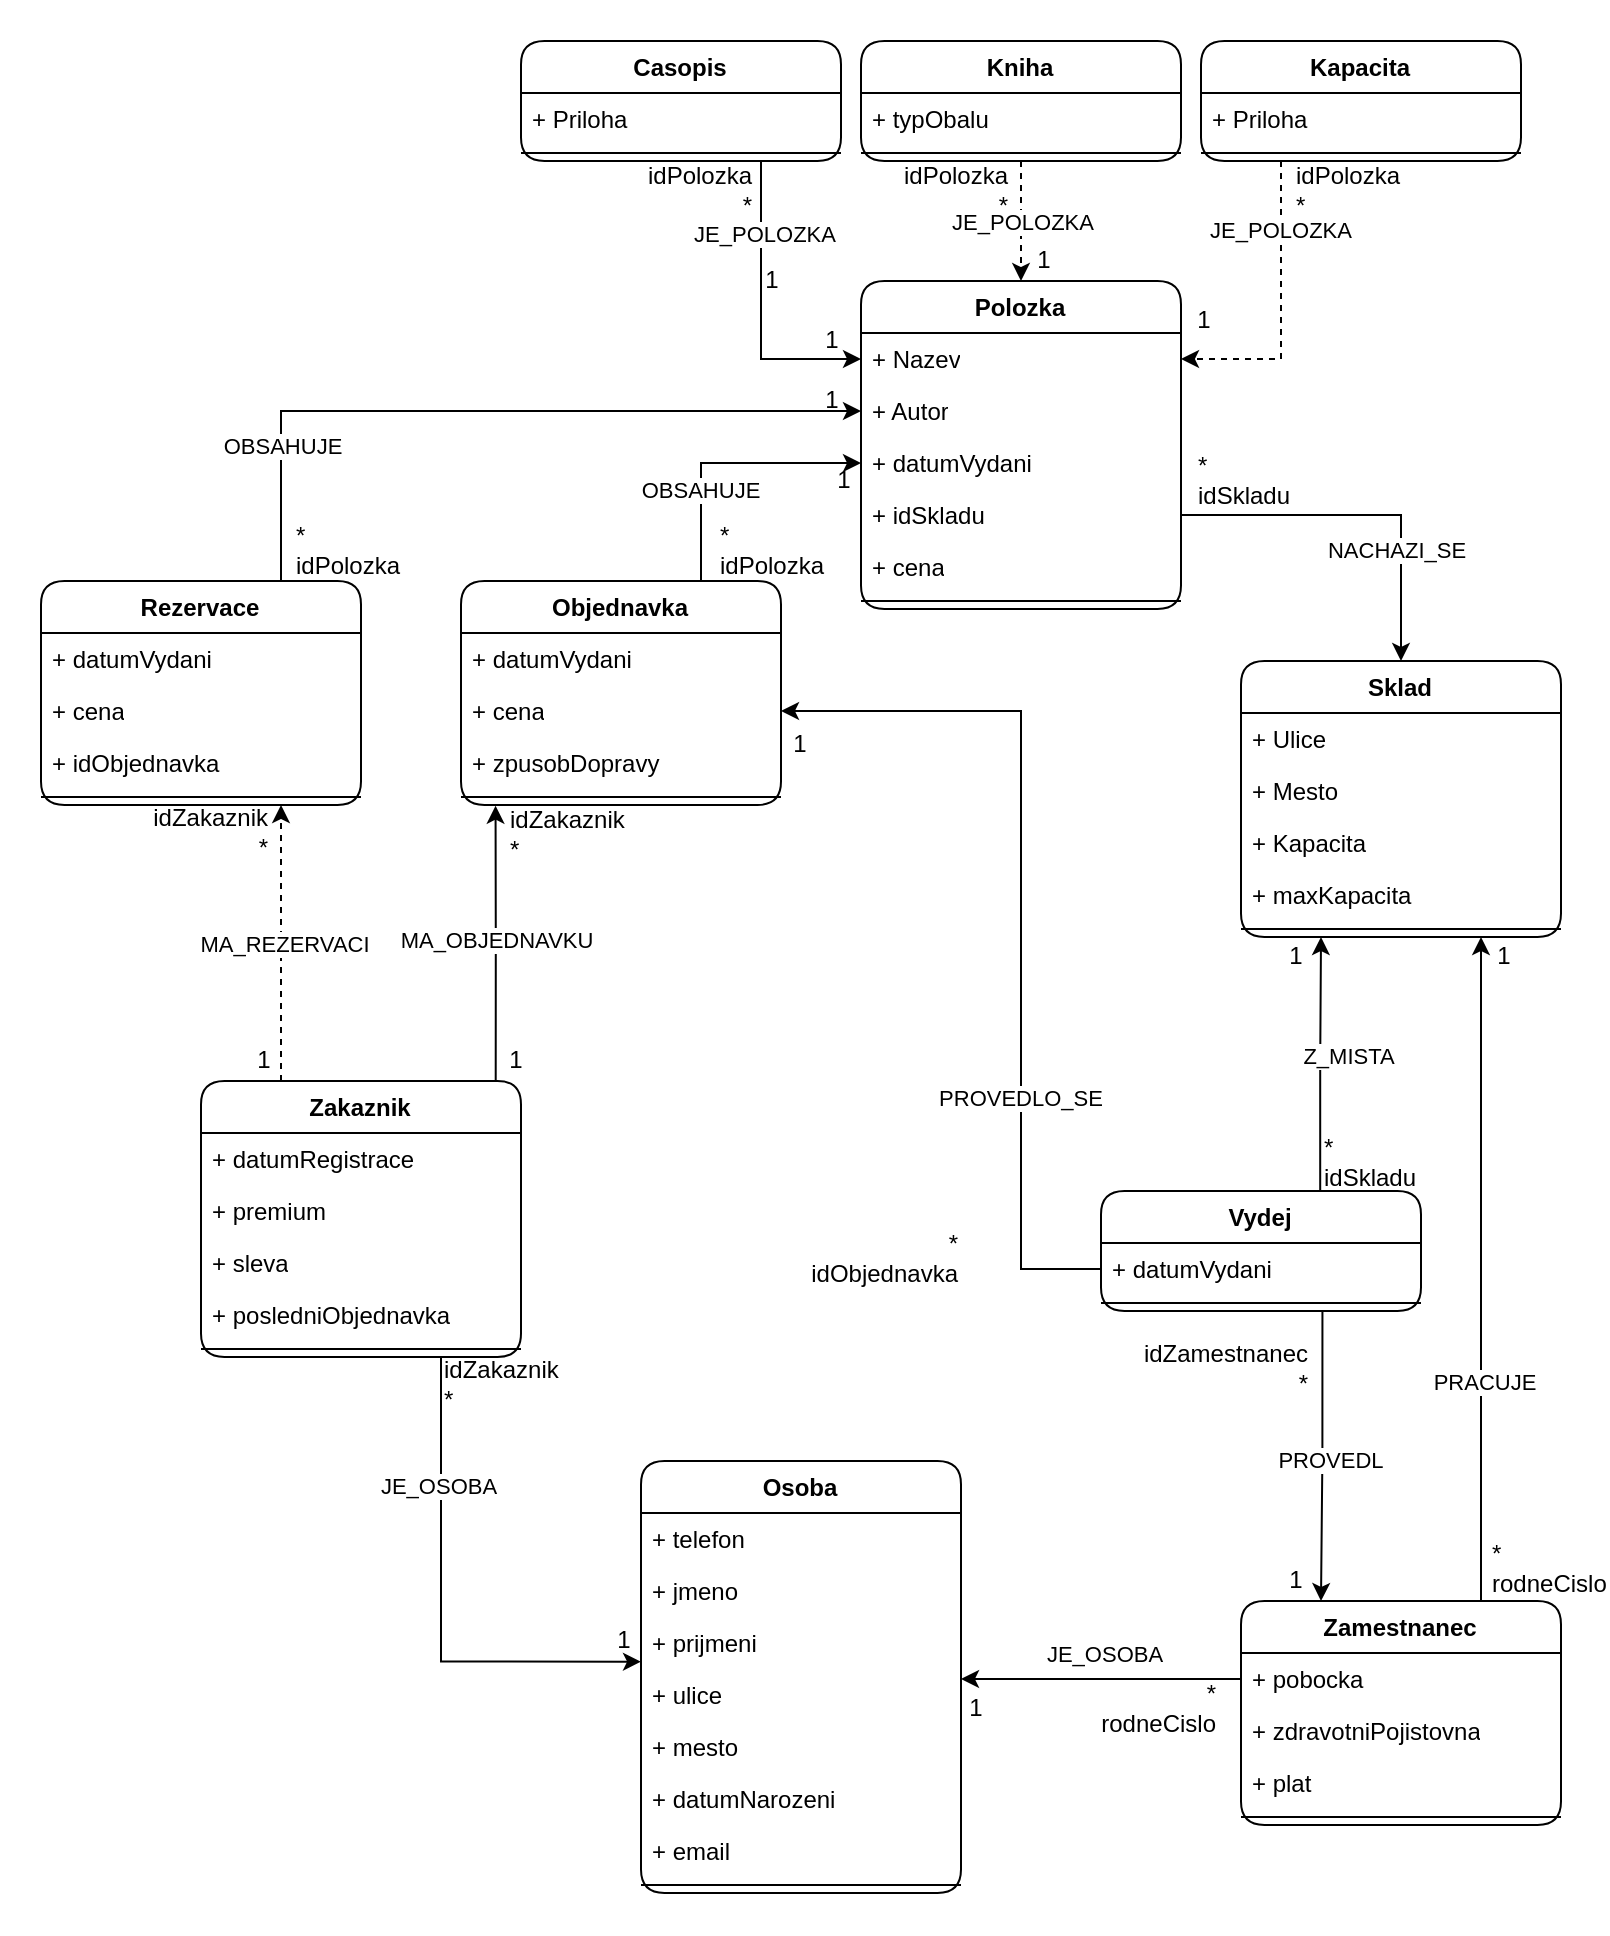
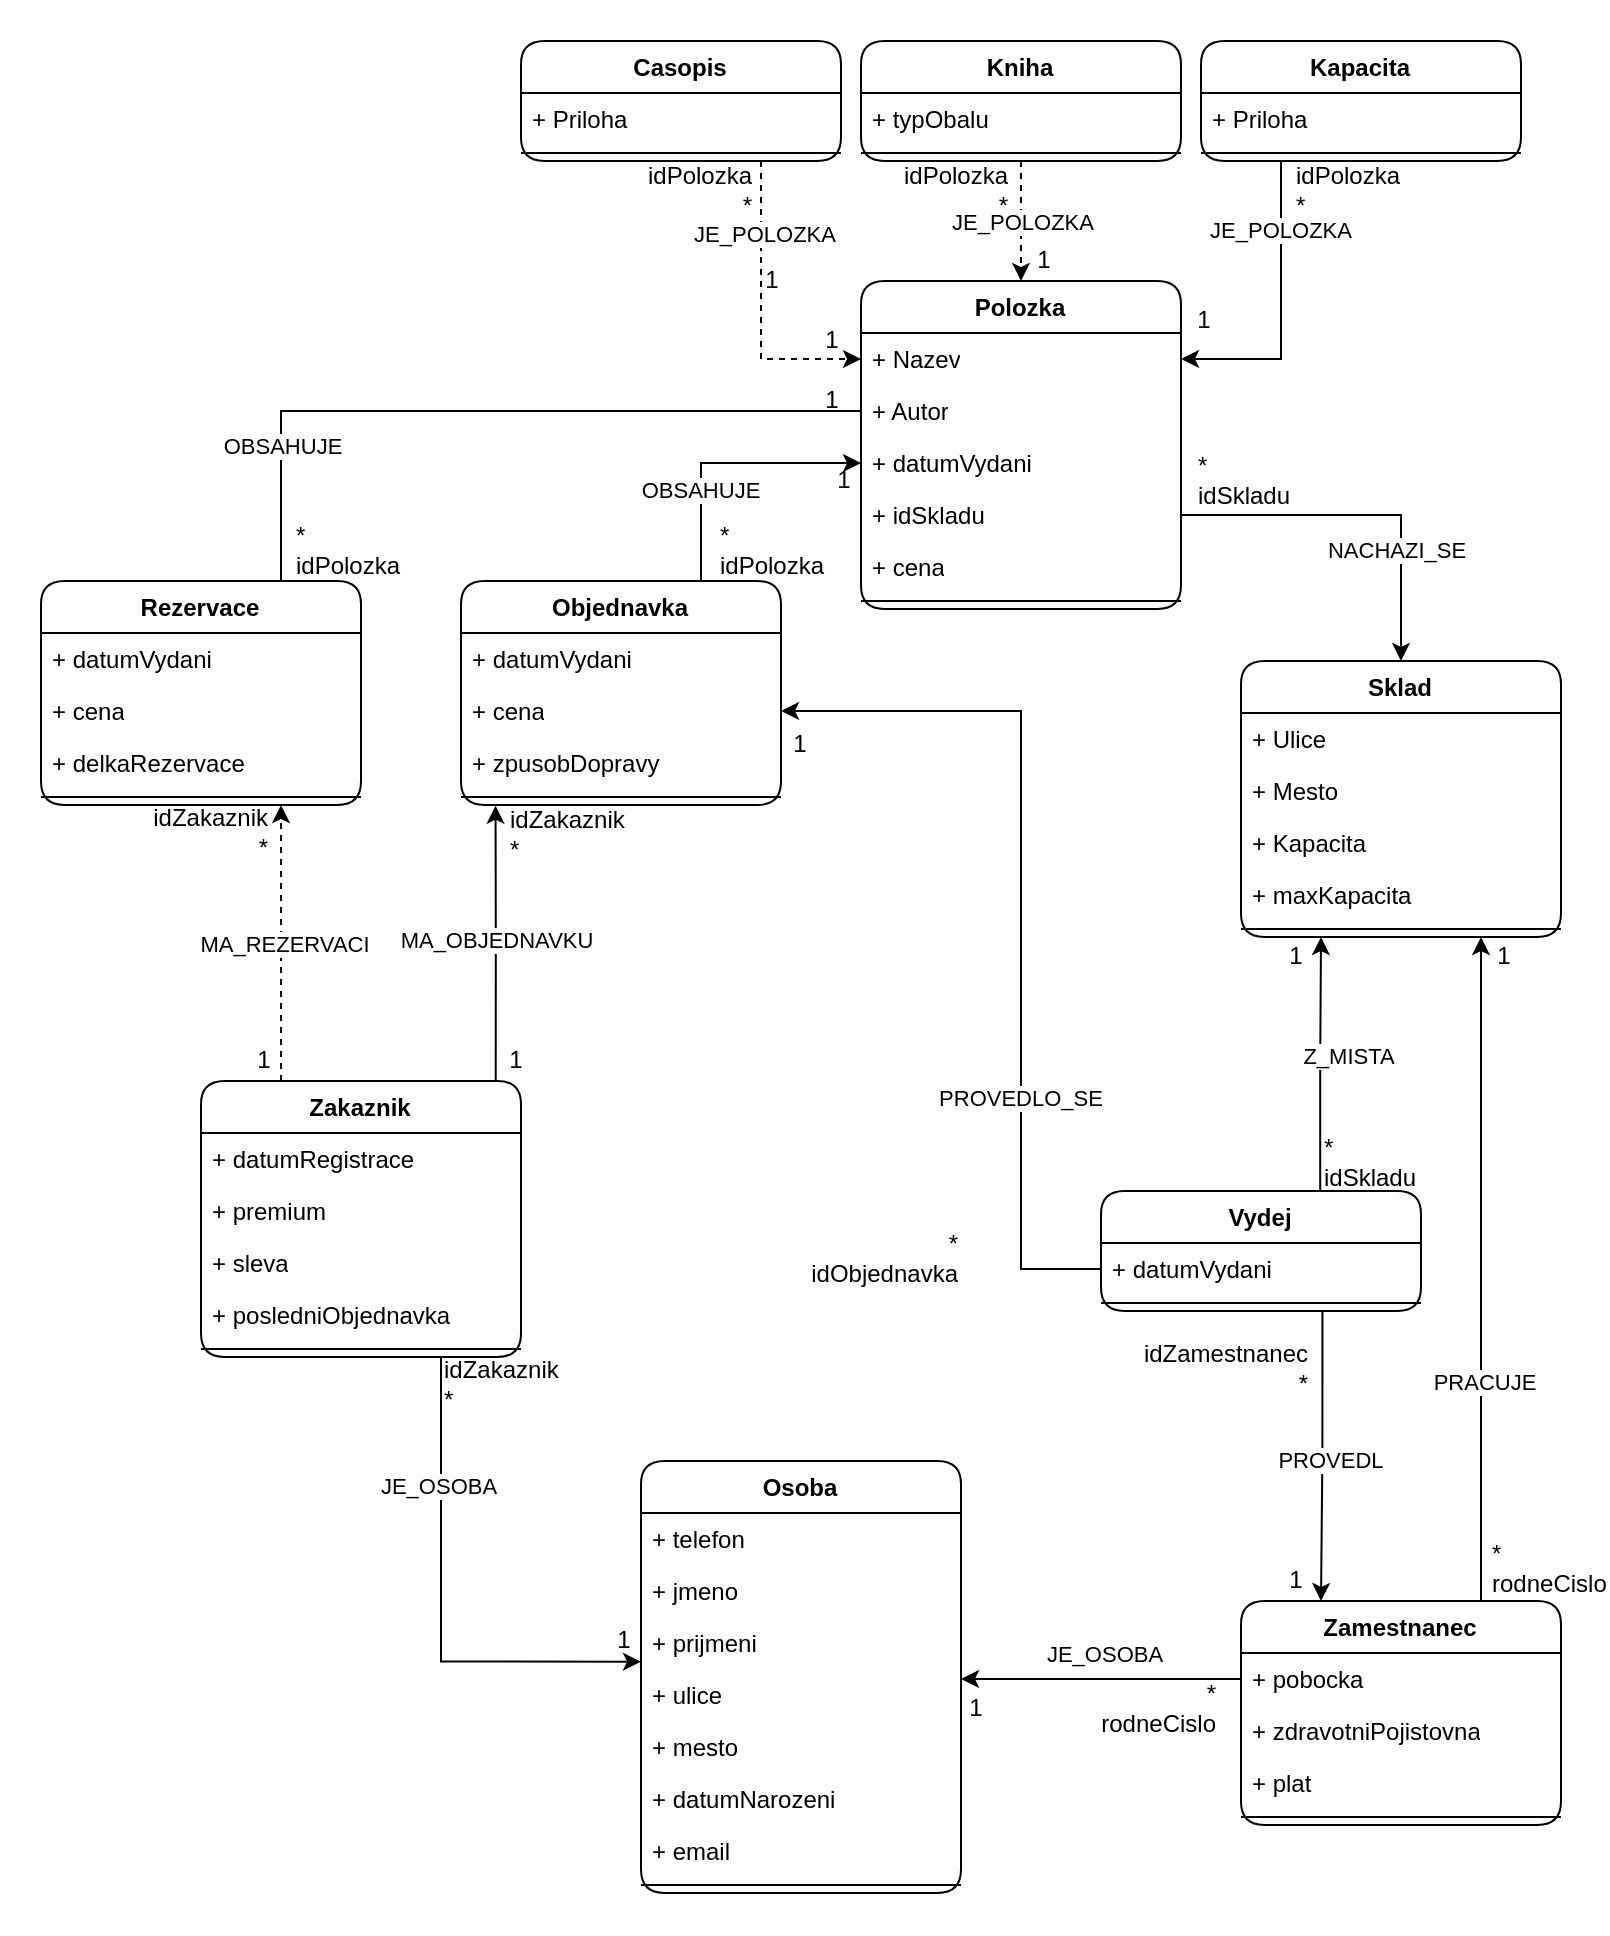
edge "Kapacita" -> "+ Nazev": style dashed -> solid
edge "Casopis" -> "+ Nazev": style solid -> dashed
edge "Rezervace" -> "+ Autor": arrowhead classic -> none
node "+ idObjednavka": label "+ idObjednavka" -> "+ delkaRezervace"
